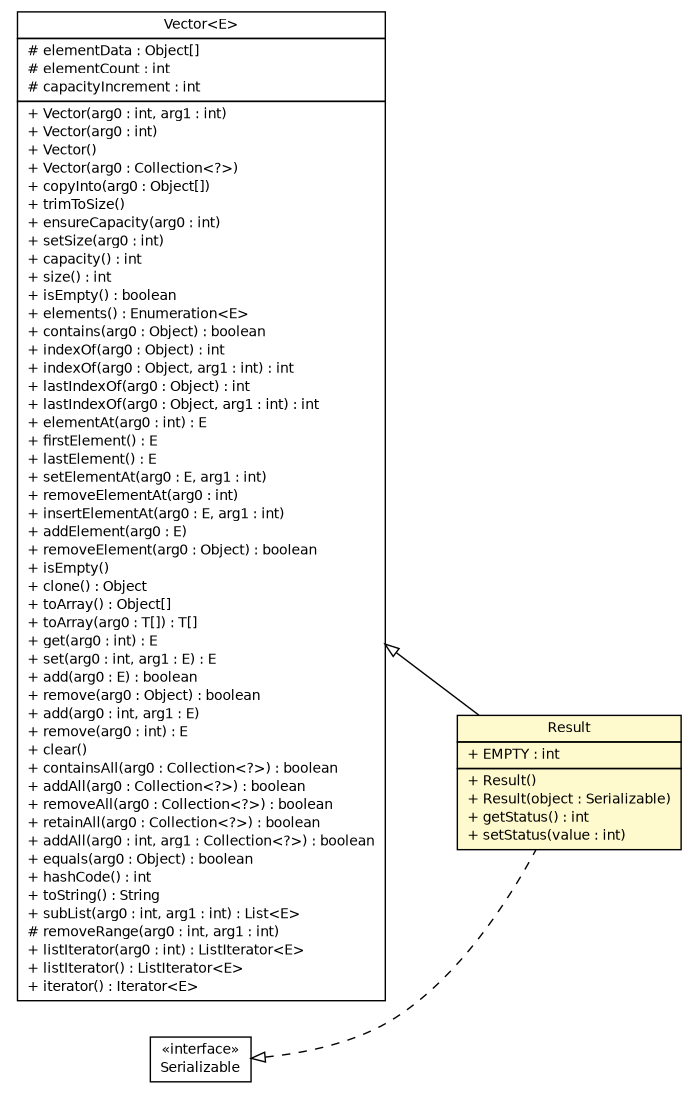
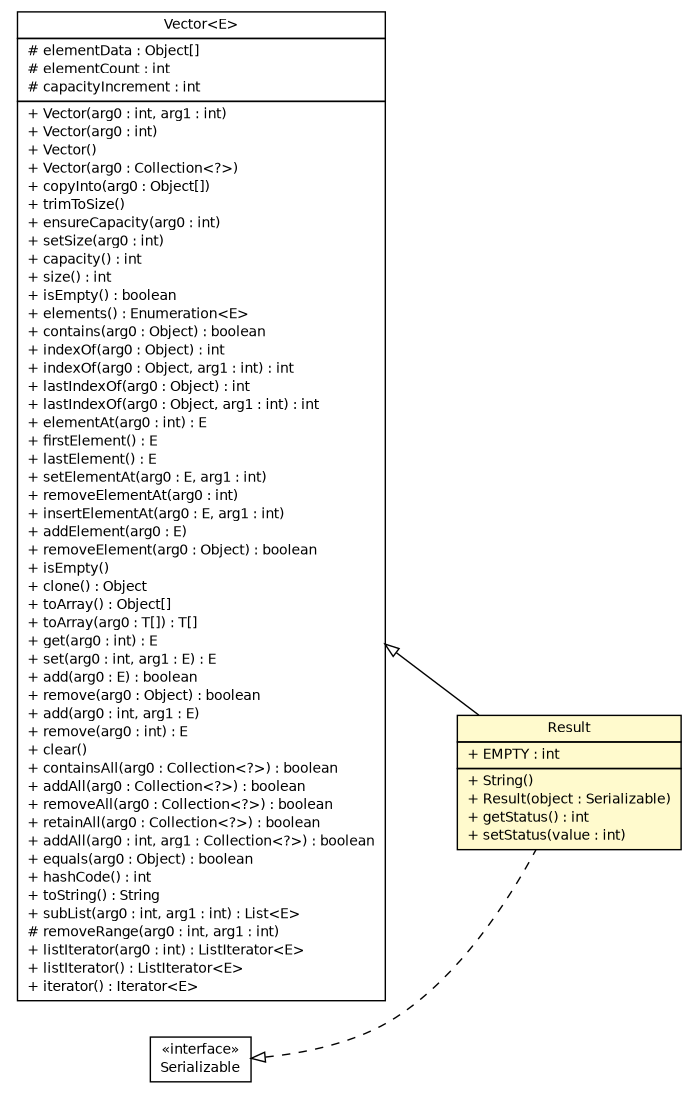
node "Result": text "+ Result()" -> "+ String()"
